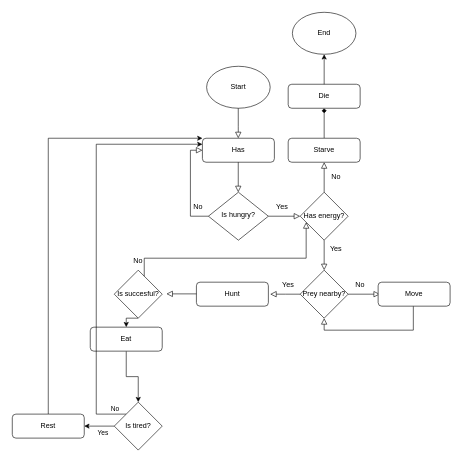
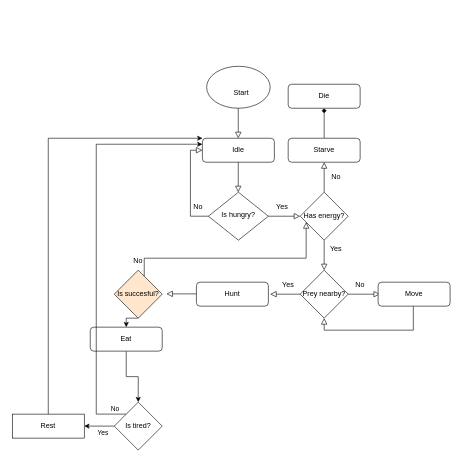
node "End": removed
edge "Die" -> "End": removed
node "Start": moved (239, 87) -> (242, 93)
node "Has": label "Has" -> "Idle"
node "Is succesful?": fillcolor #ffffff -> #ffe6cc
node "Rest": shape rounded rectangle -> rectangle
